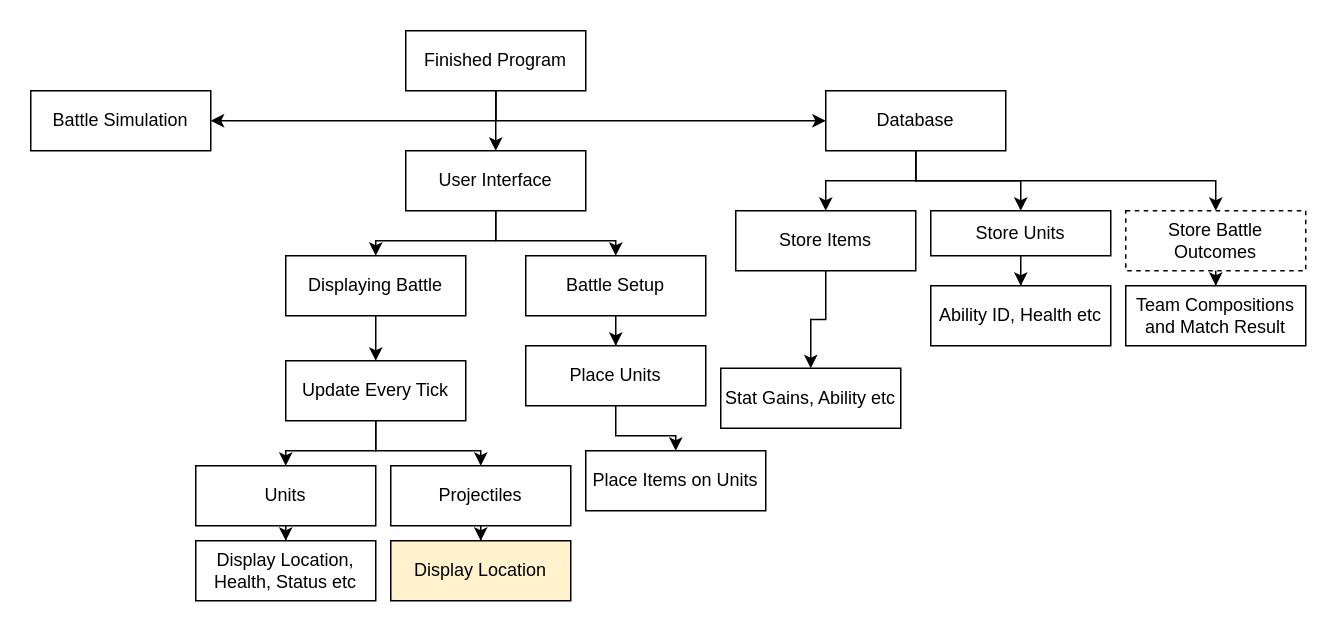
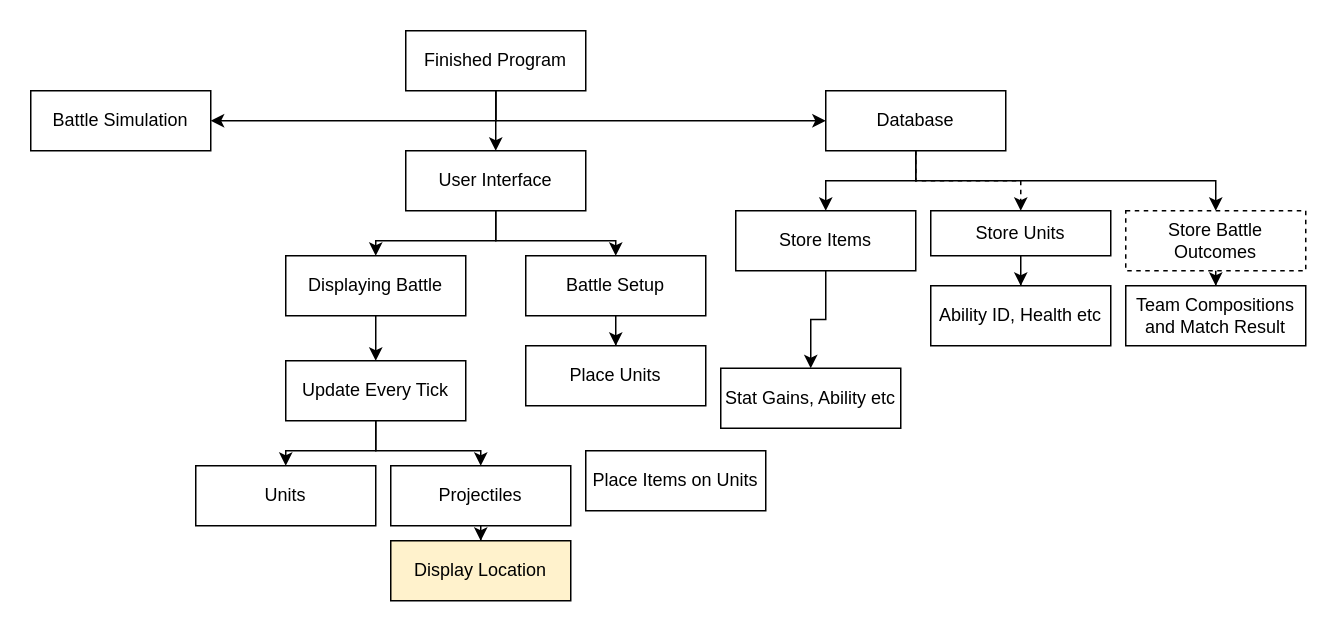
edge "Database" -> "Store Units": style solid -> dashed
edge "Place Units" -> "Place Items on Units": removed
edge "Units" -> "Display Location, Health, Status etc": removed
node "Display Location, Health, Status etc": removed
